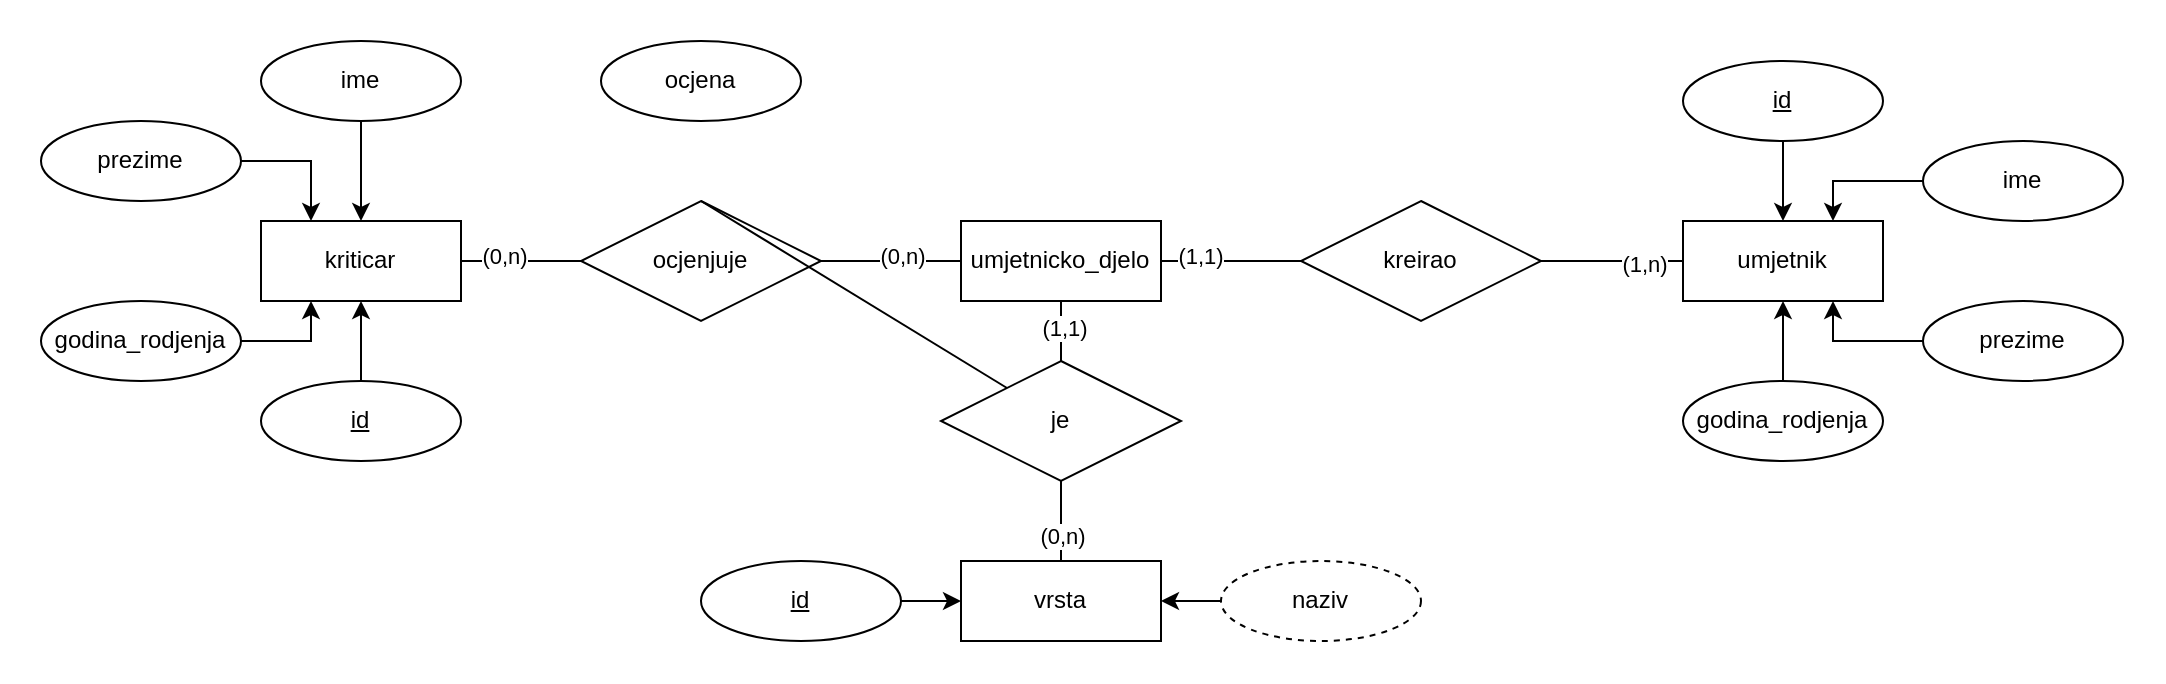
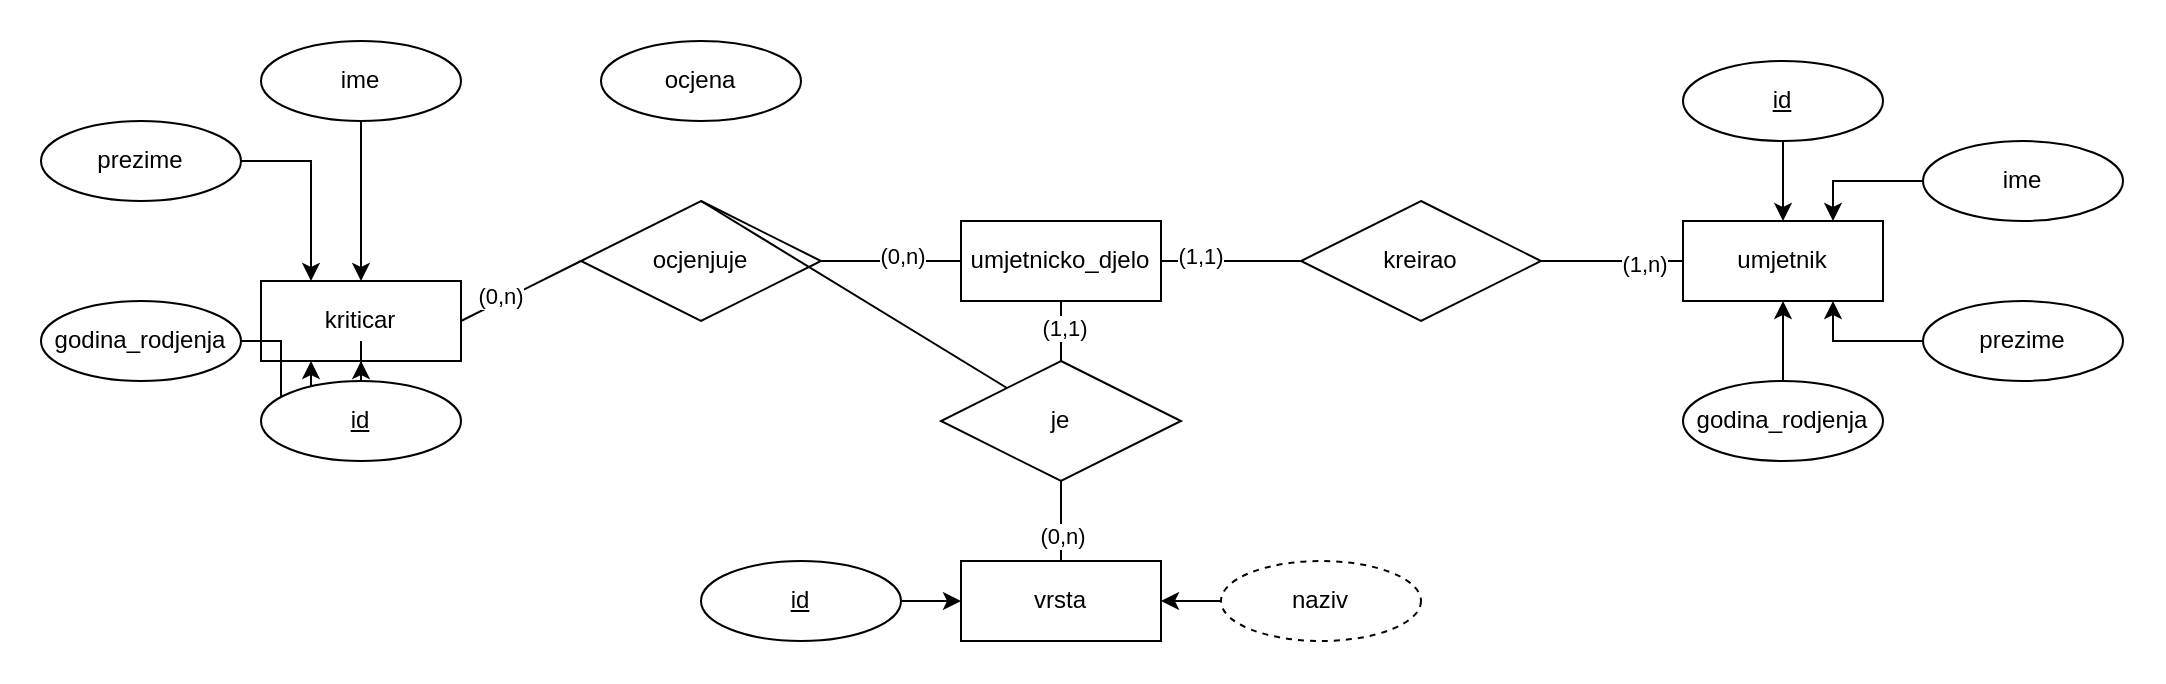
node "kriticar": moved (361, 261) -> (361, 321)
